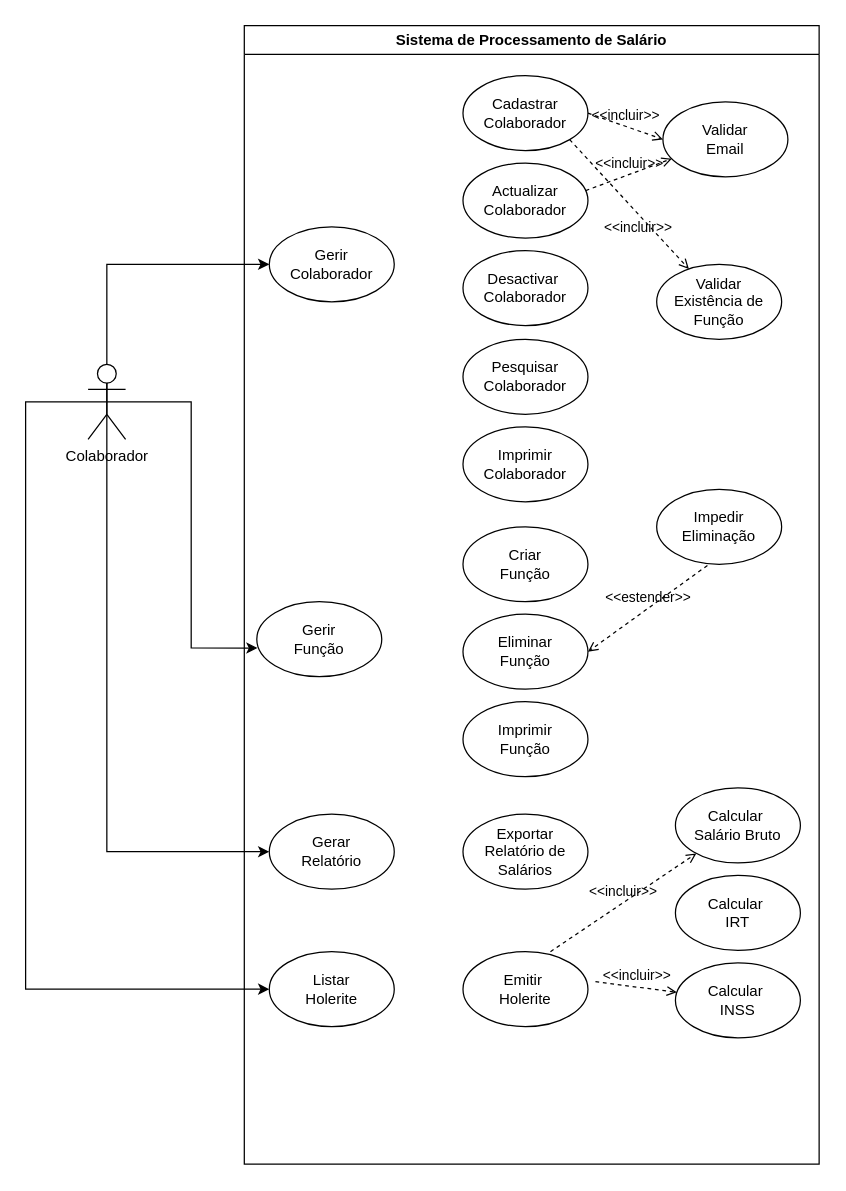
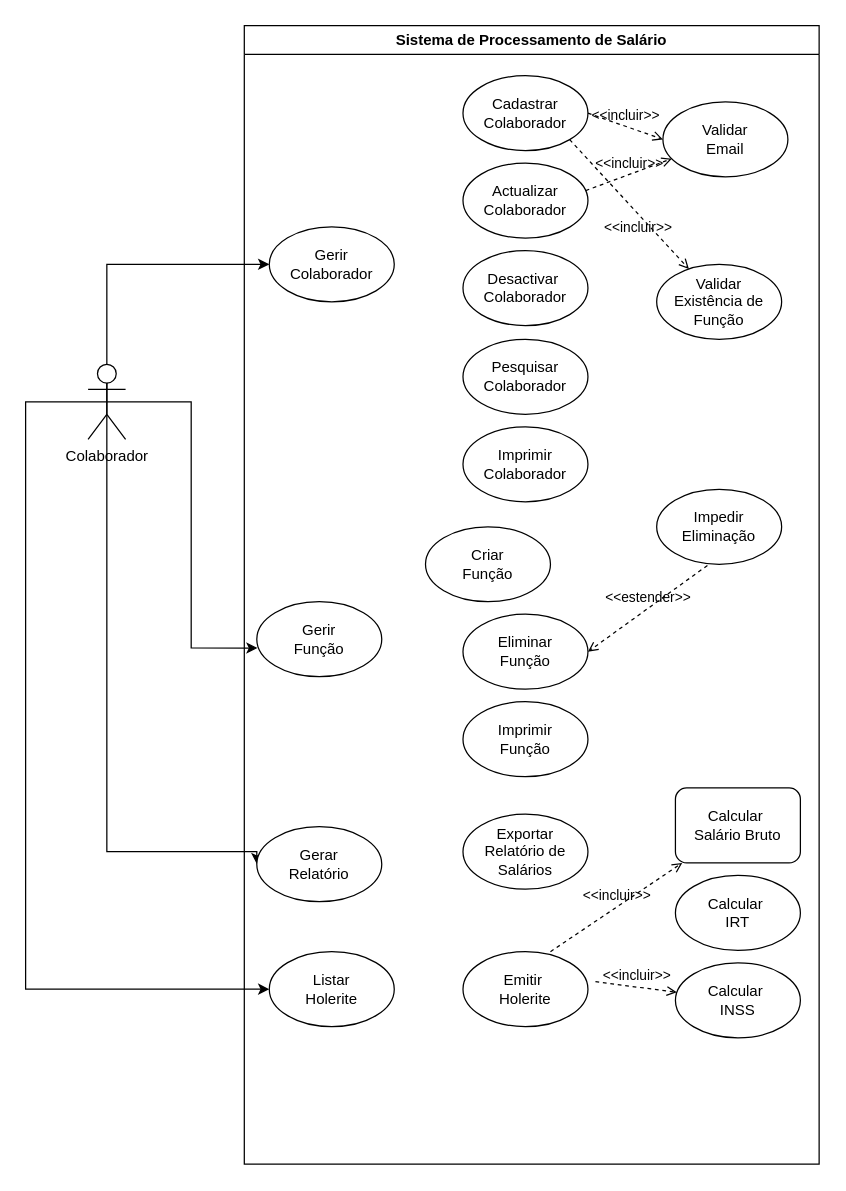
node "Criar Função": moved (526, 564) -> (488, 564)
node "Calcular Salário Bruto": shape ellipse -> rounded rectangle
node "Gerar Relatório": moved (332, 852) -> (319, 864)
